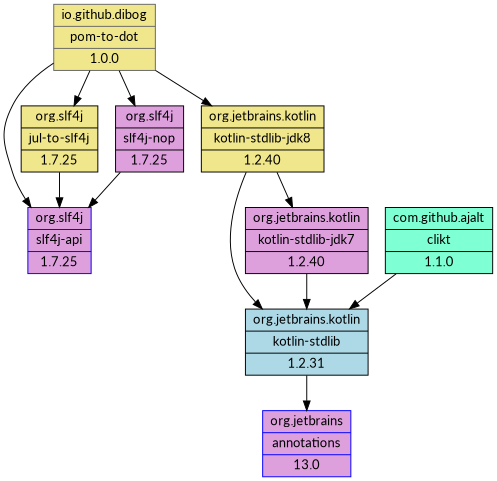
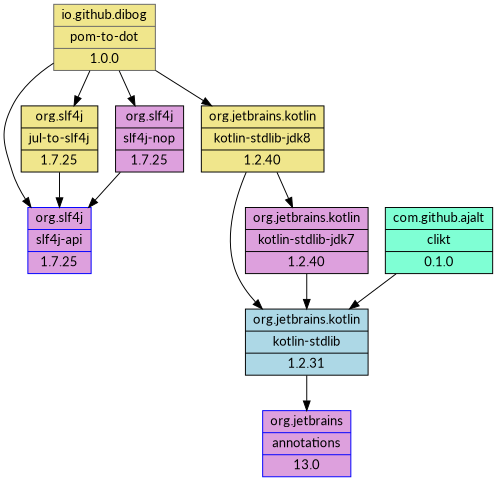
node "com.github.ajalt": text "1.1.0" -> "0.1.0"
